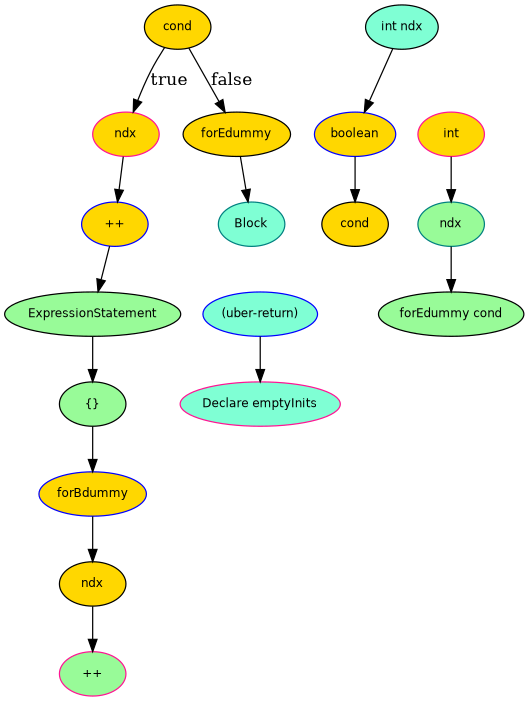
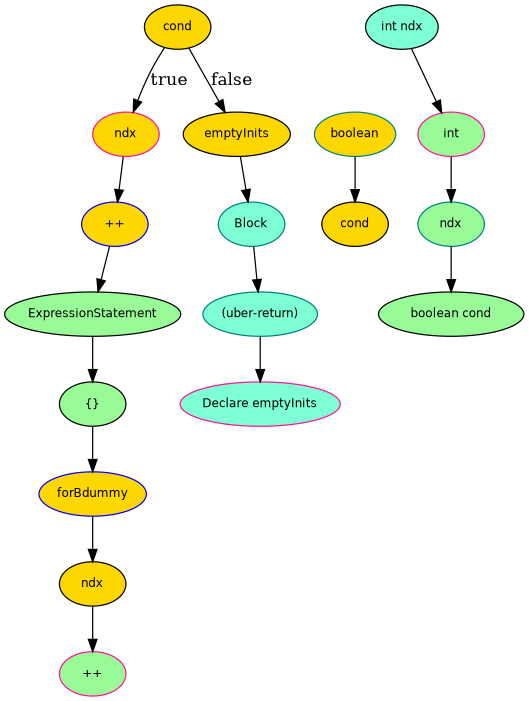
edge "int ndx" -> "boolean": now "int ndx" -> "int"
node "forEdummy": label "forEdummy" -> "emptyInits"
node "boolean": color blue -> teal
node "int": fillcolor gold -> palegreen
edge "Block" -> "(uber-return)": added
node "(uber-return)": color blue -> teal
node "forEdummy cond": label "forEdummy cond" -> "boolean cond"
